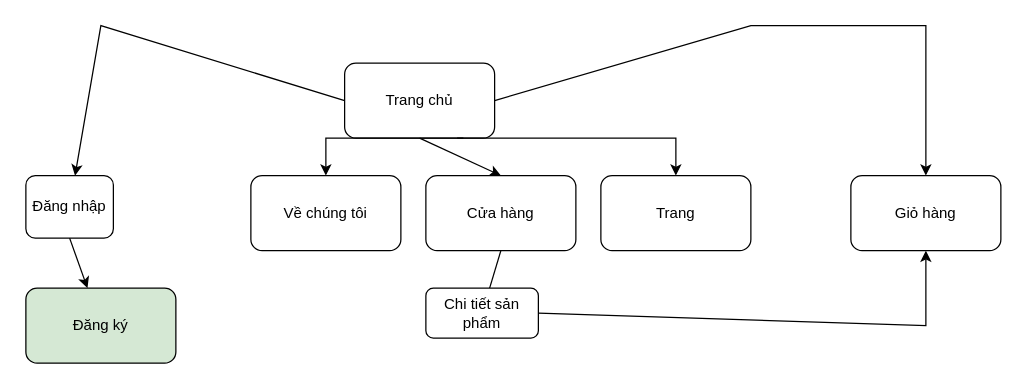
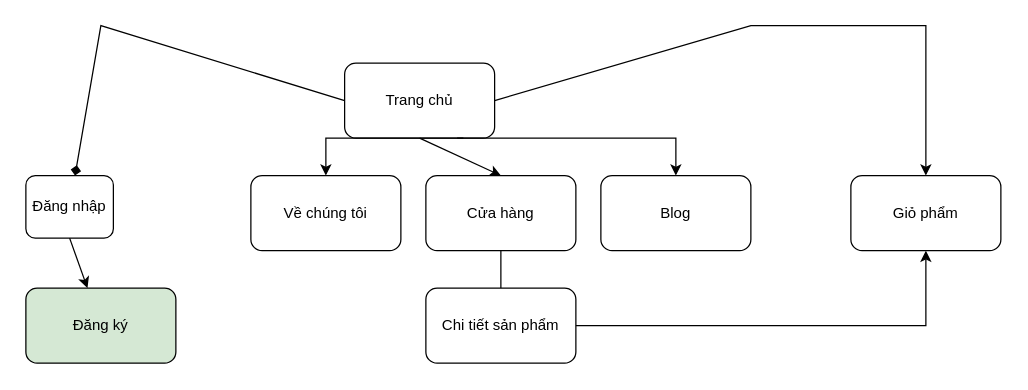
edge "Trang chủ" -> "Đăng nhập": arrowhead classic -> diamond
node "Trang": label "Trang" -> "Blog"
node "Giỏ hàng": label "Giỏ hàng" -> "Giỏ phẩm"
node "Chi tiết sản phẩm": size 113x50 -> 150x75
